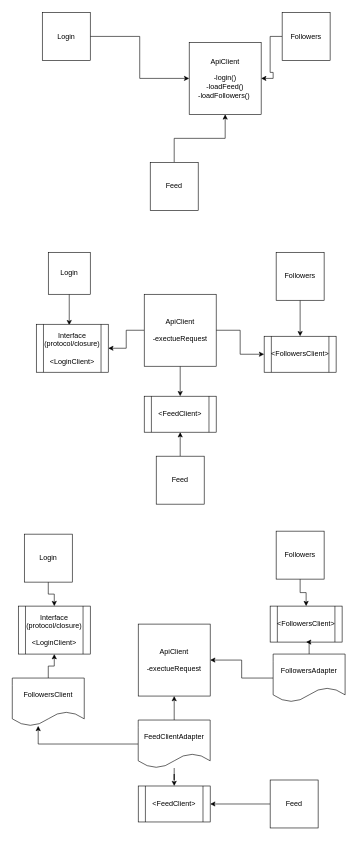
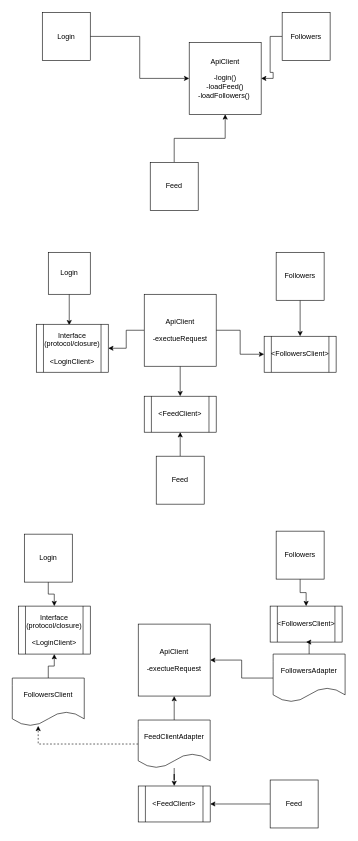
edge "FeedClientAdapter" -> "FollowersClient": style solid -> dashed
